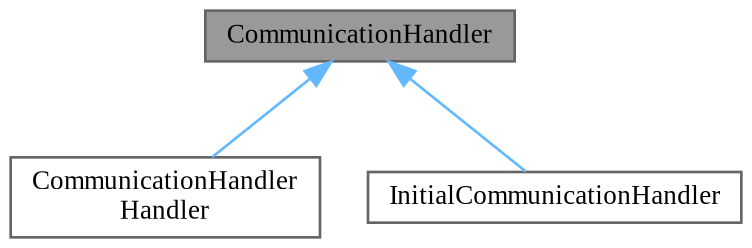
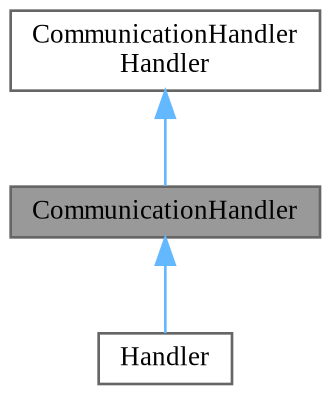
edge "CommunicationHandler Handler" -> "CommunicationHandler": reversed
node "InitialCommunicationHandler": label "InitialCommunicationHandler" -> "Handler"
